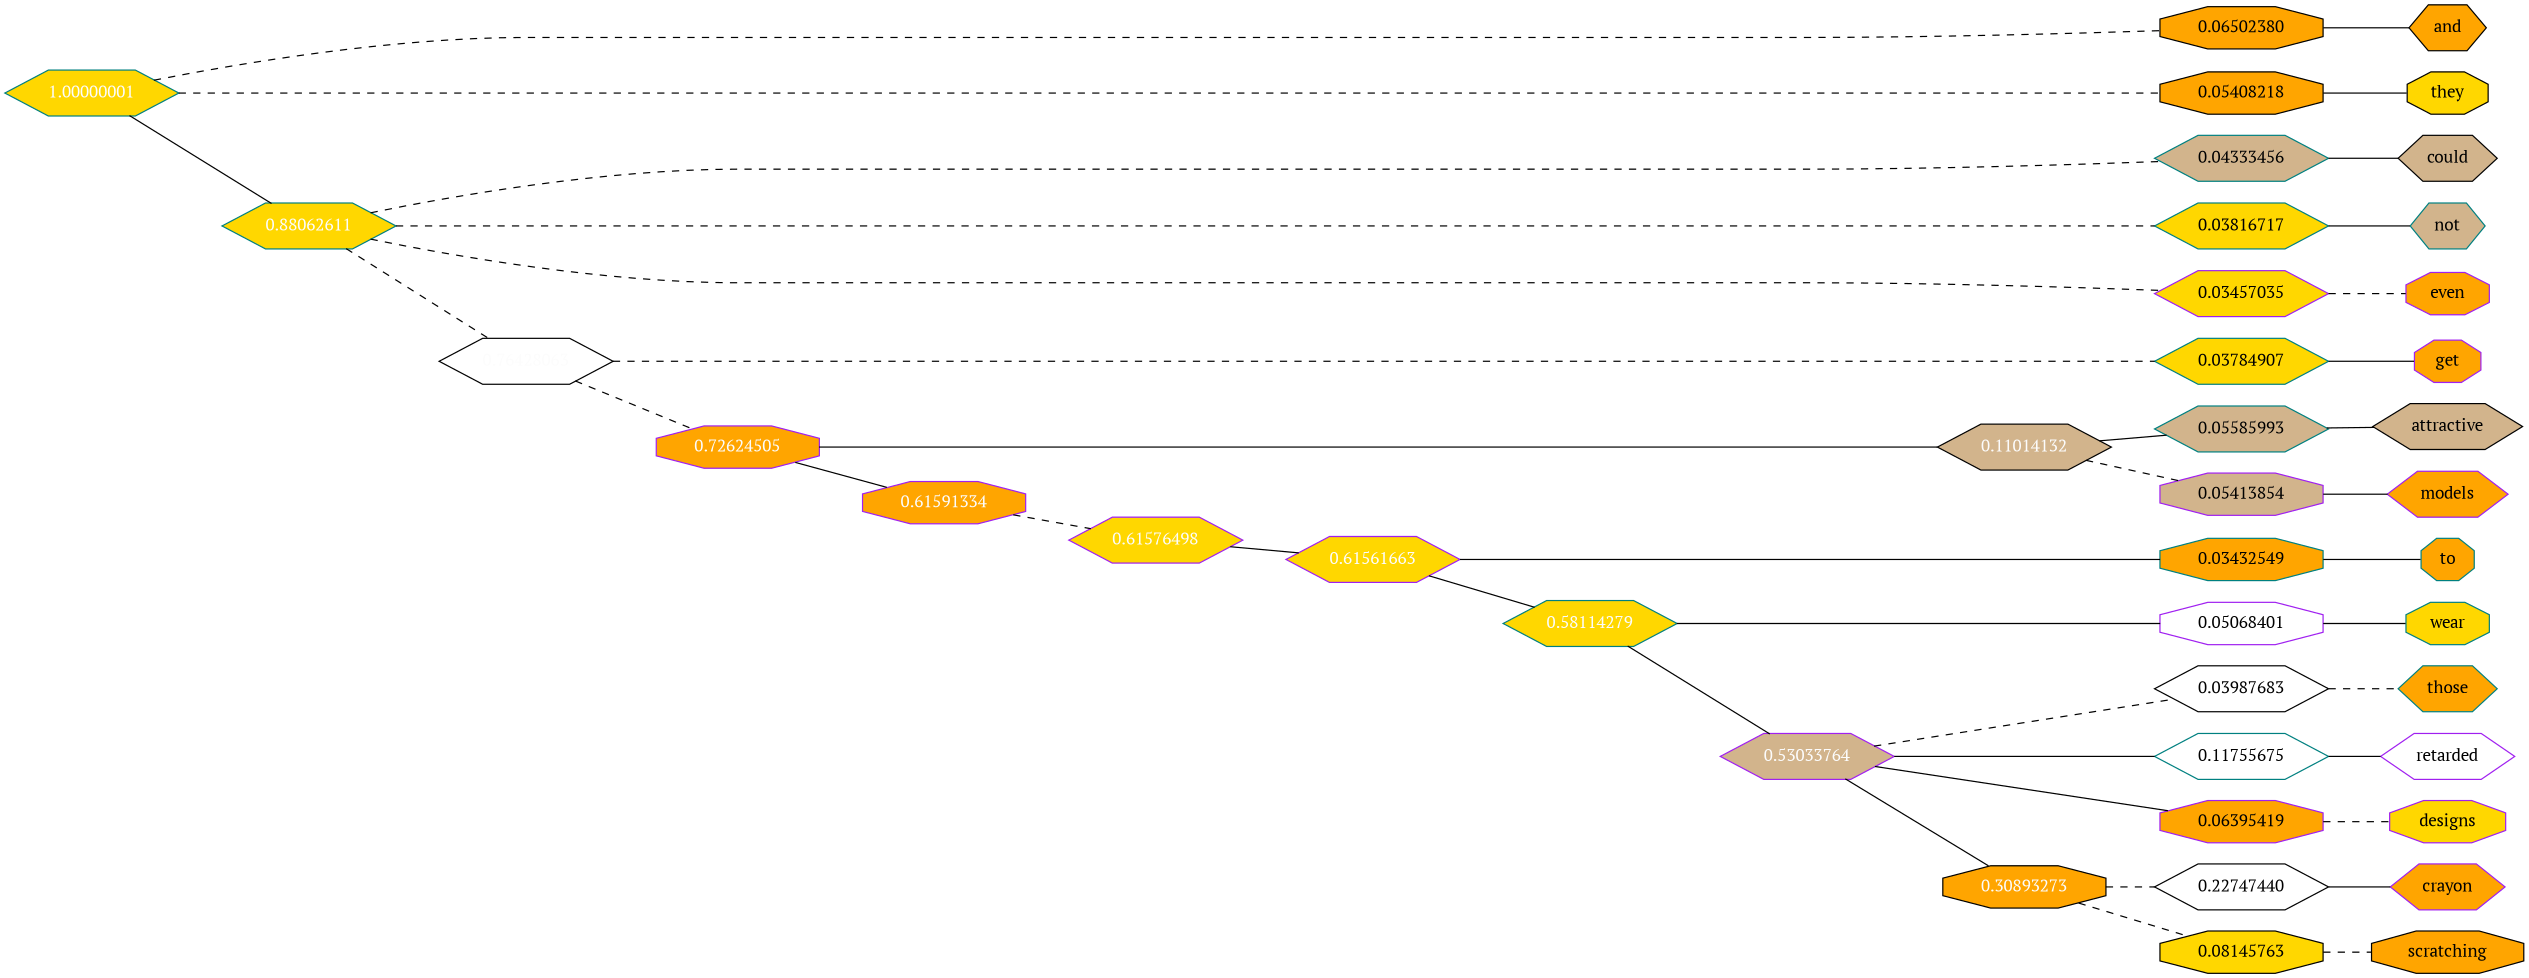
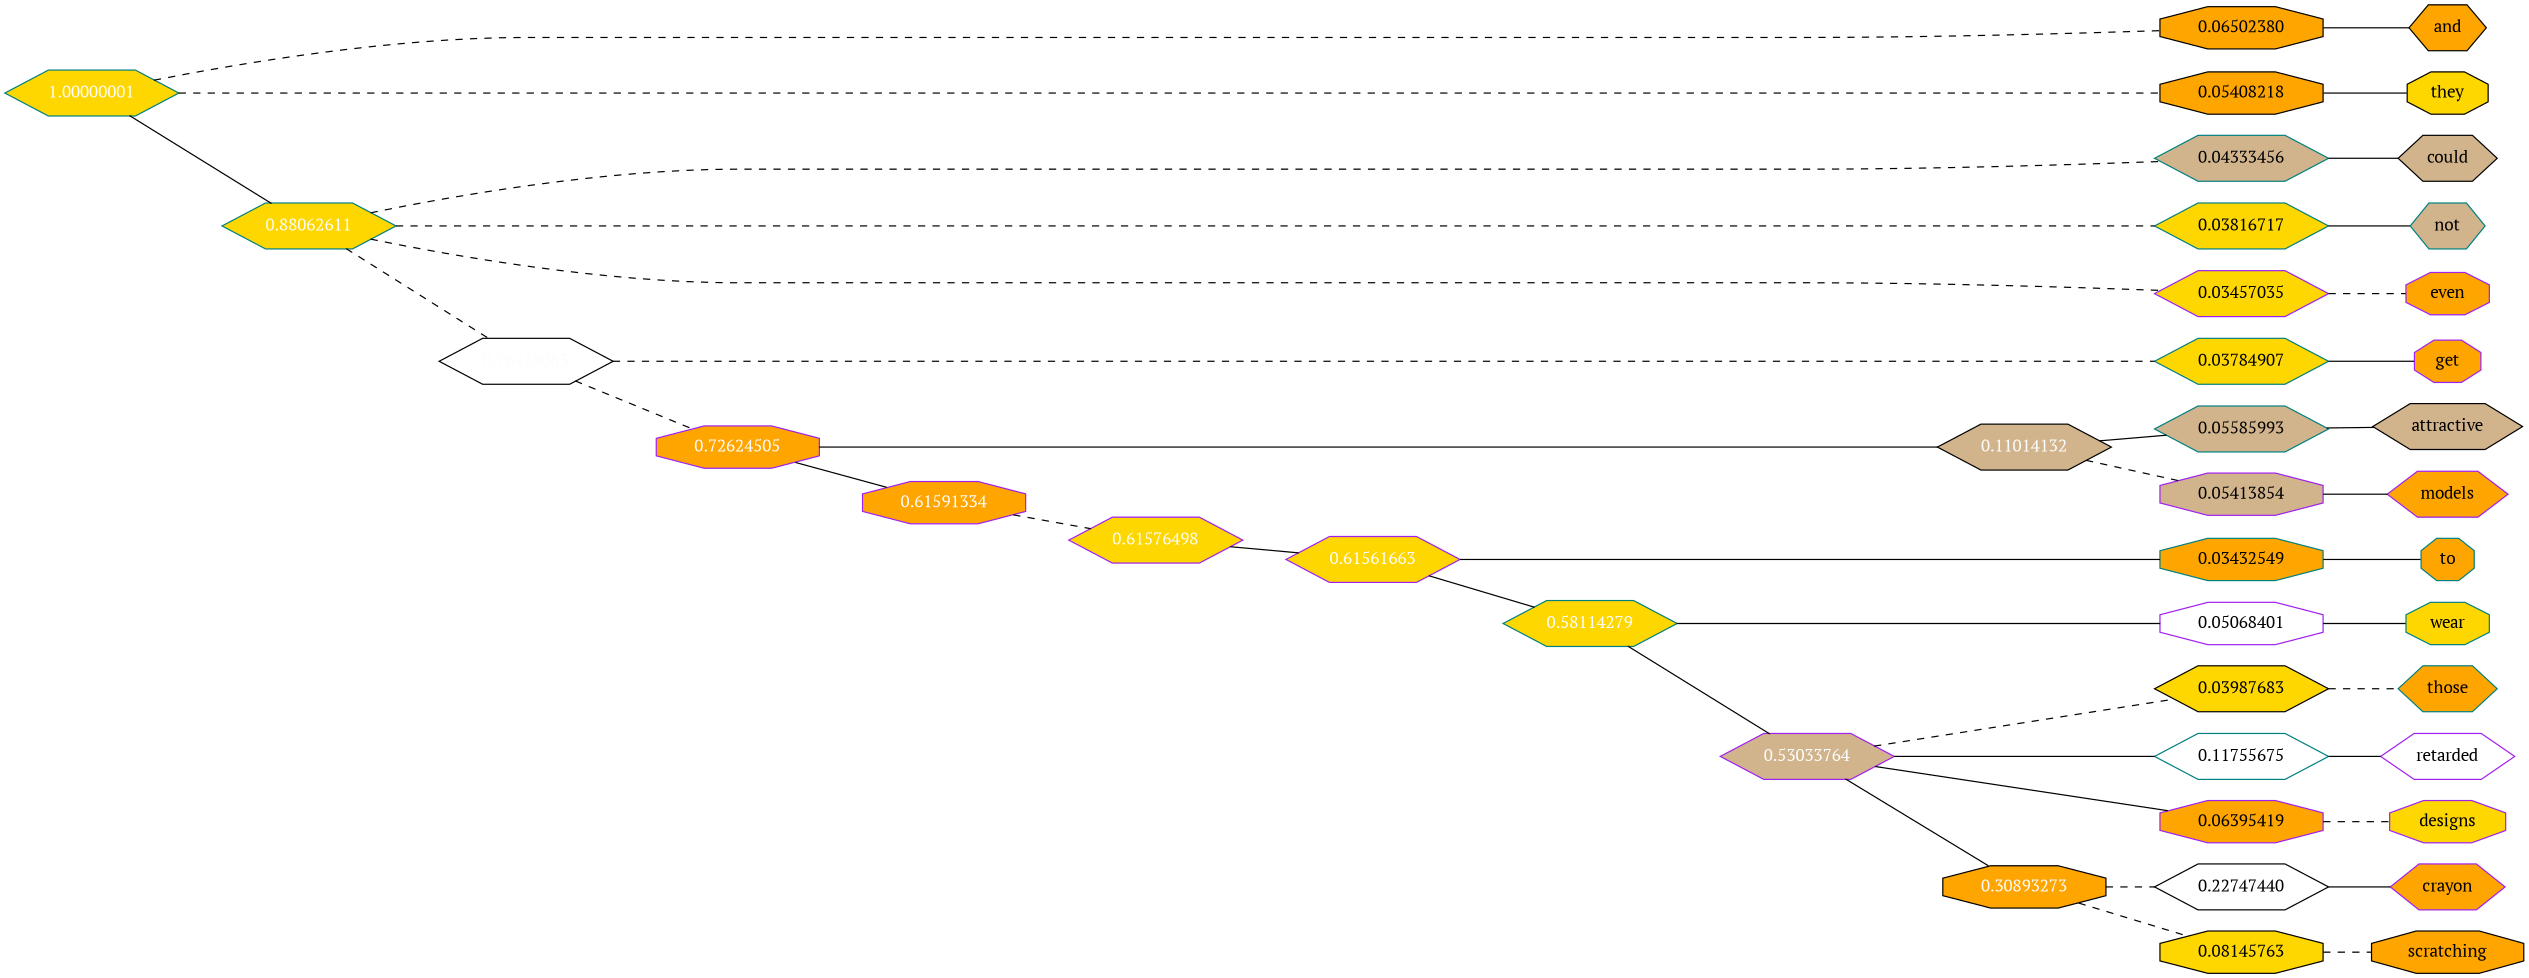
node "0.03987683": fillcolor white -> gold
